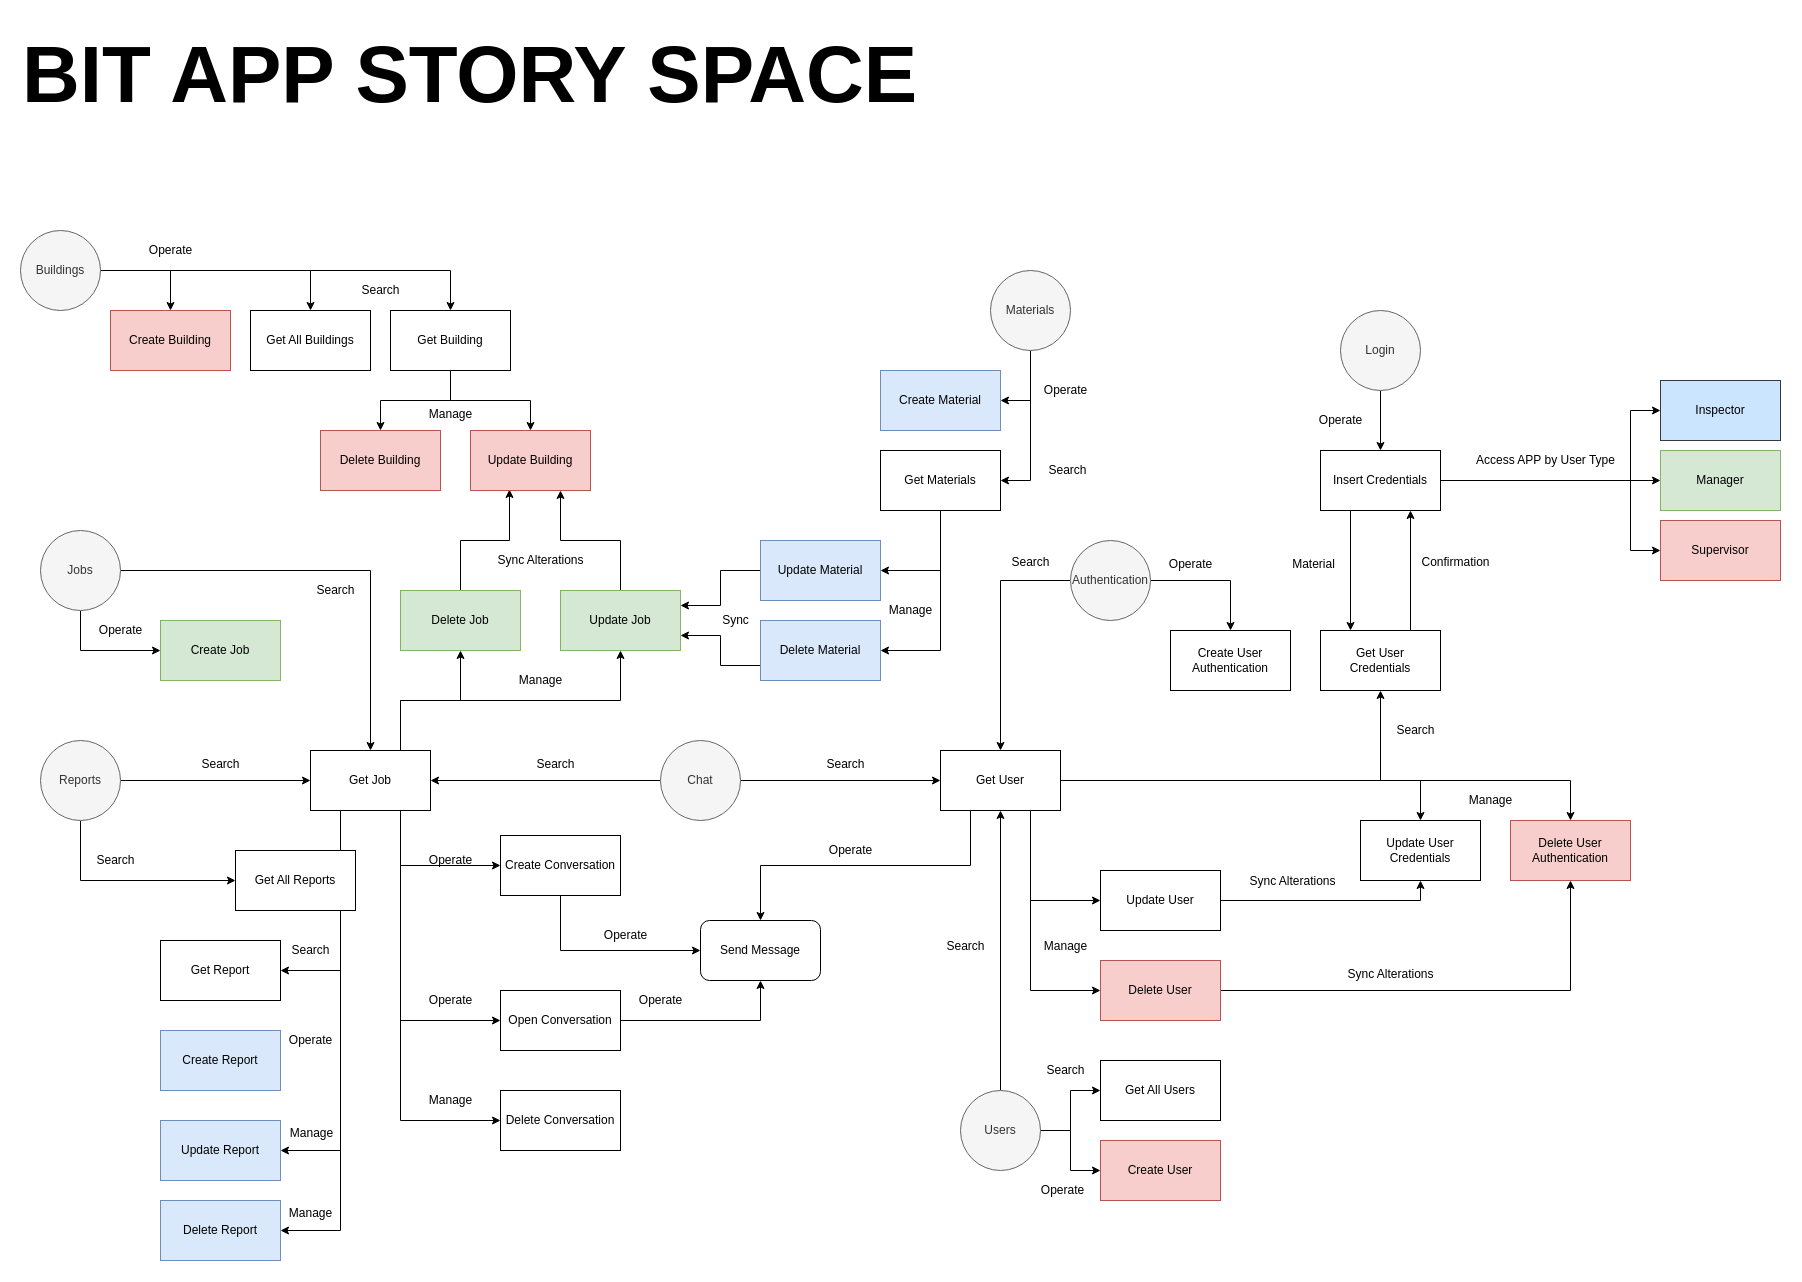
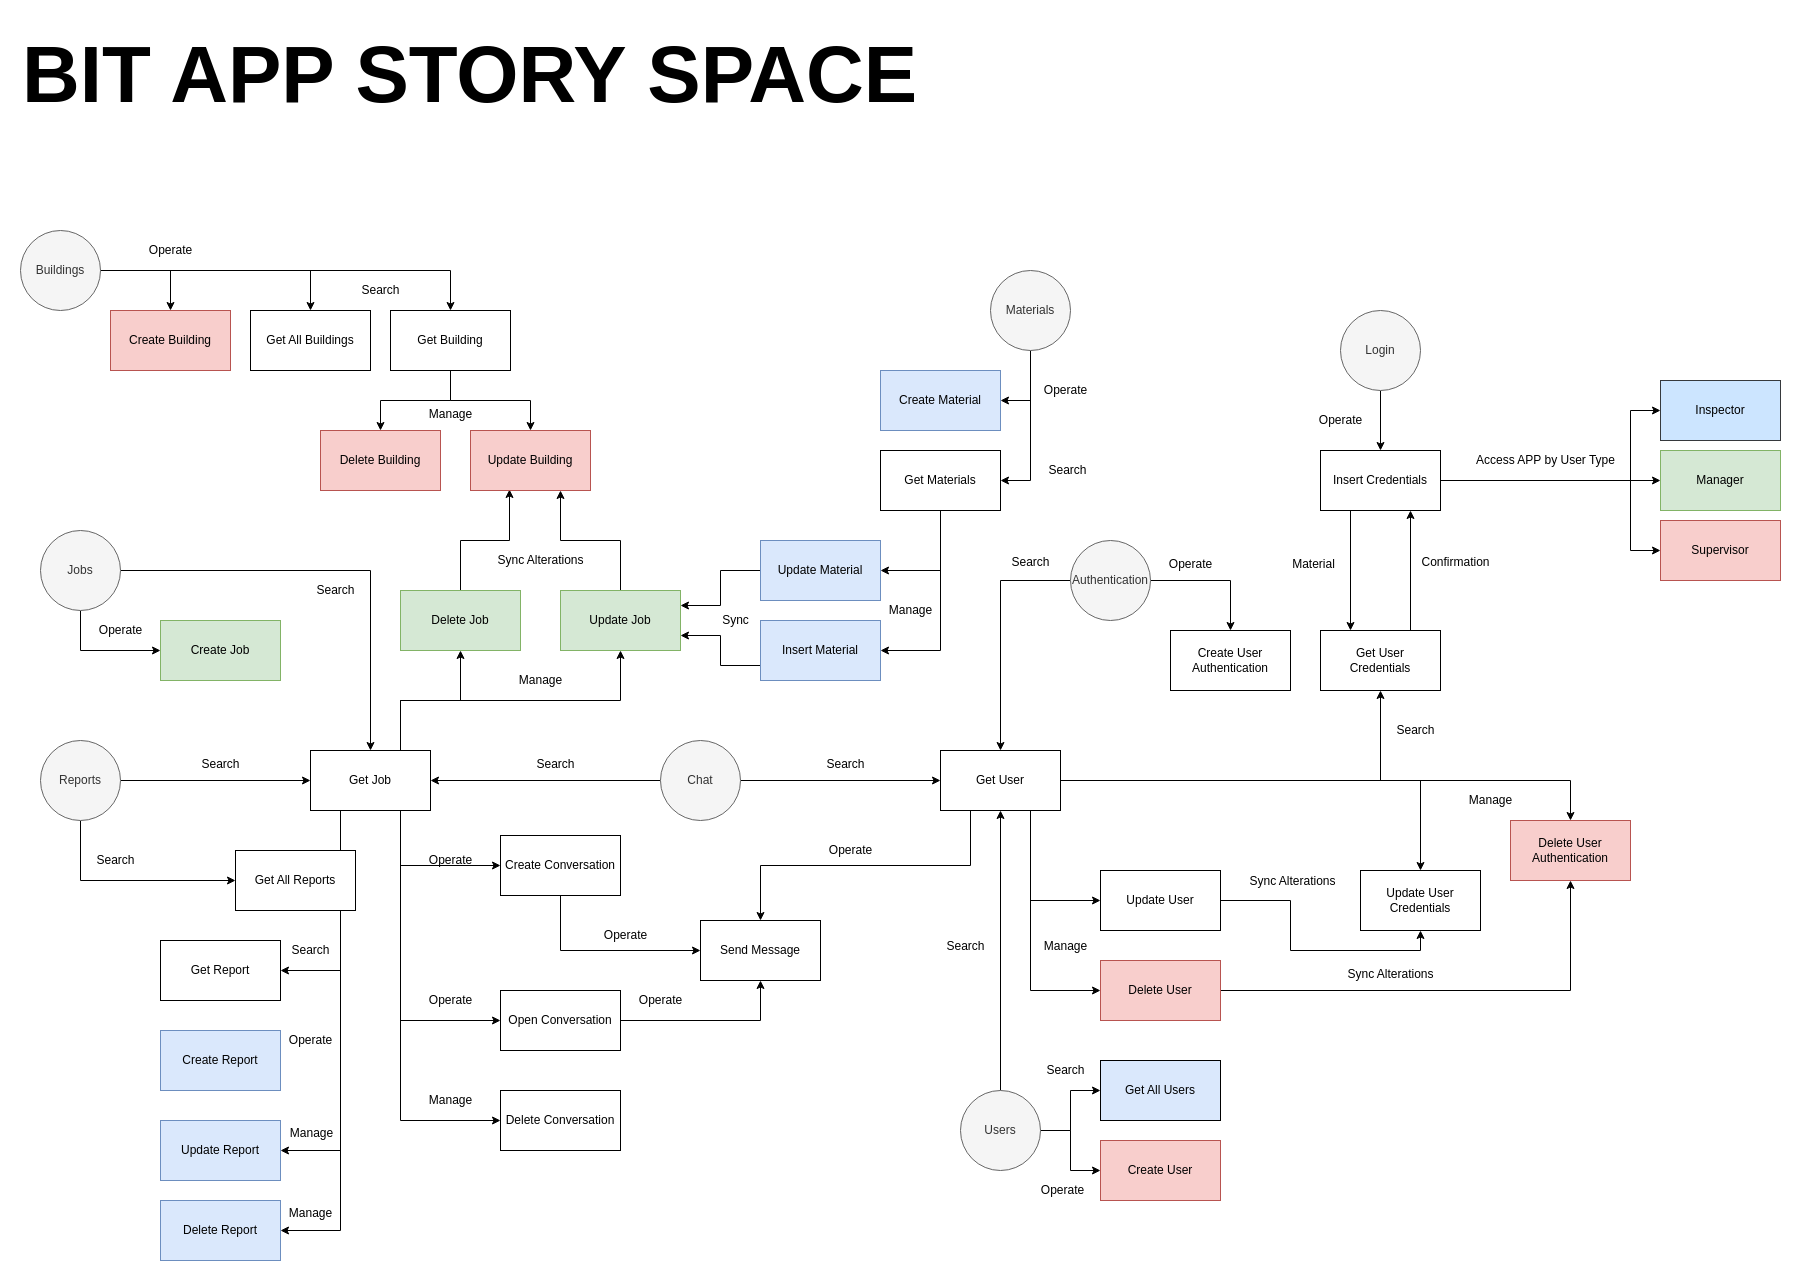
node "Delete Material": label "Delete Material" -> "Insert Material"
node "Update User Credentials": moved (1421, 851) -> (1421, 901)
node "Send Message": shape rounded rectangle -> rectangle
node "Get All Users": fillcolor #ffffff -> #dae8fc
